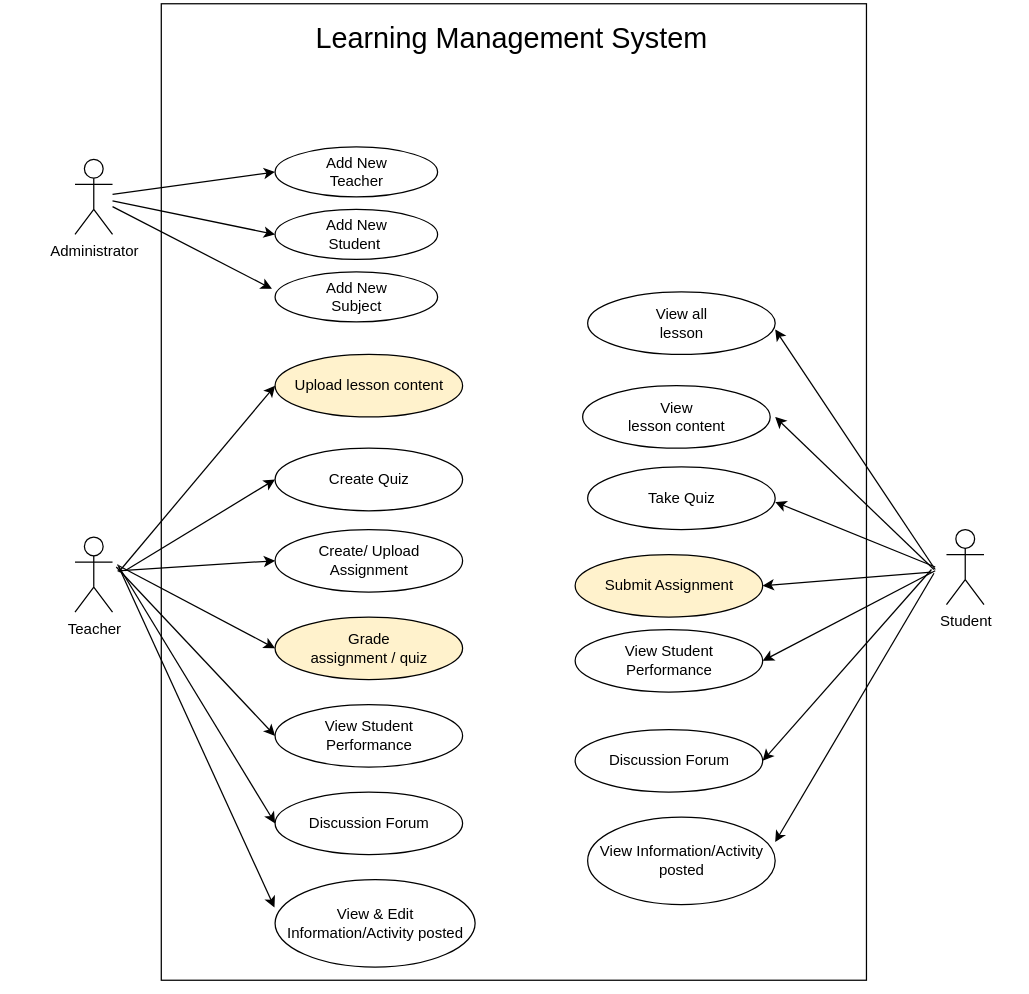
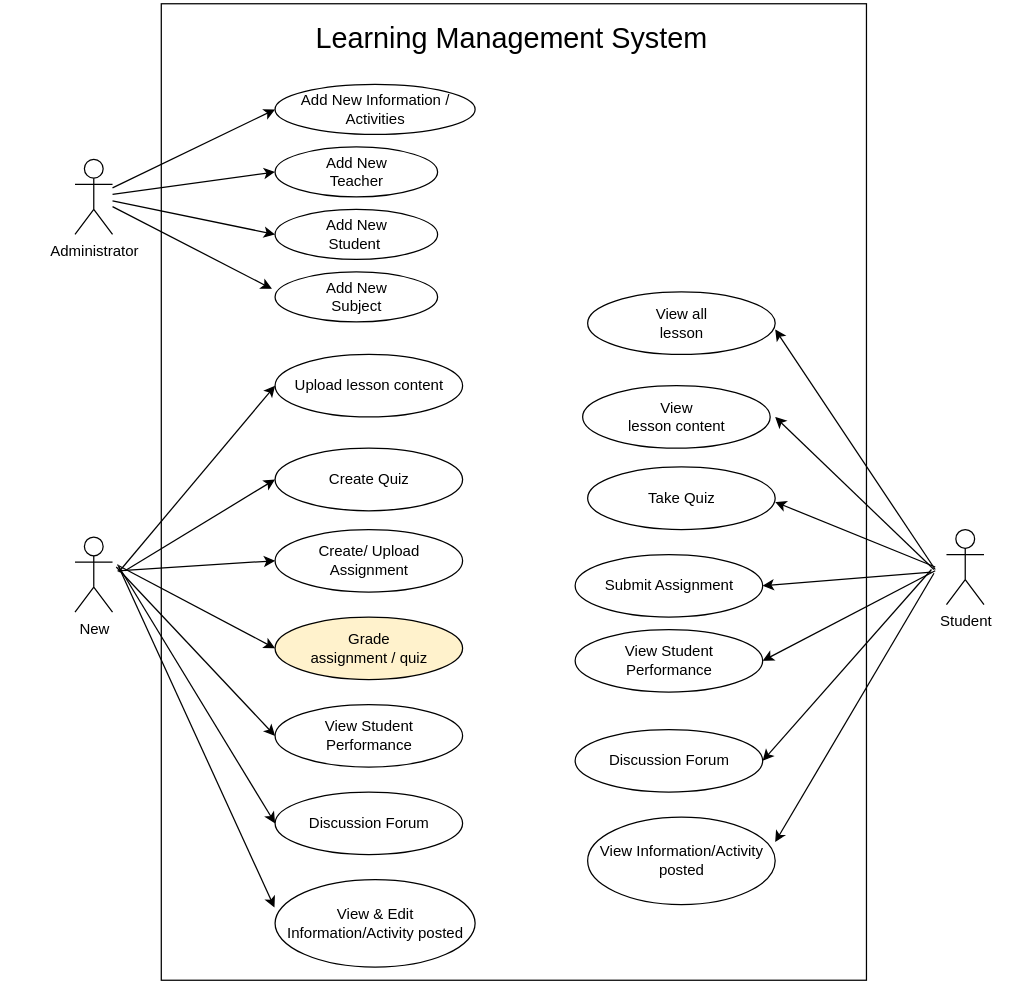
node "Add New Information / Activities": added
edge "Administrator" -> "Add New Information / Activities": added
node "Upload lesson content": fillcolor #fff2cc -> #ffffff
node "Submit Assignment": fillcolor #fff2cc -> #ffffff
node "Teacher": label "Teacher" -> "New"
